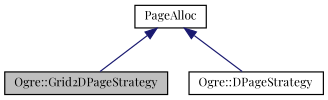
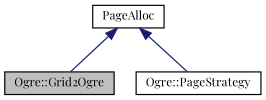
node "Ogre::Grid2DPageStrategy": label "Ogre::Grid2DPageStrategy" -> "Ogre::Grid2Ogre"
node "Ogre::DPageStrategy": label "Ogre::DPageStrategy" -> "Ogre::PageStrategy"
